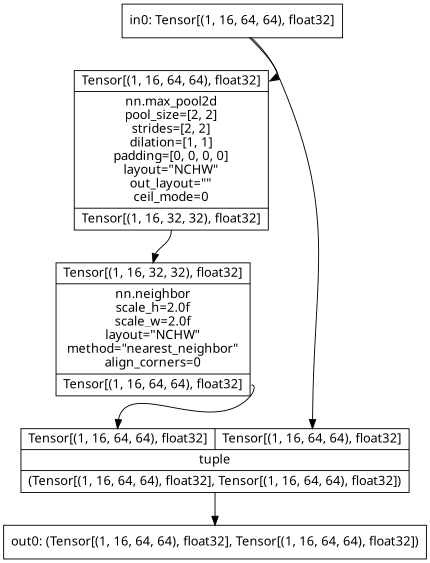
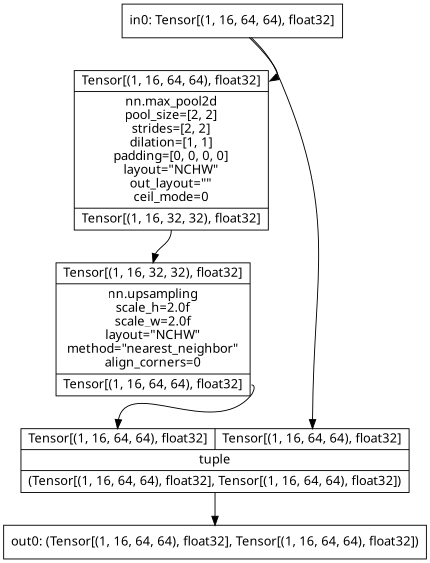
node "Tensor[(1, 16, 32, 32), float32]": text "nn.neighbor" -> "nn.upsampling"
